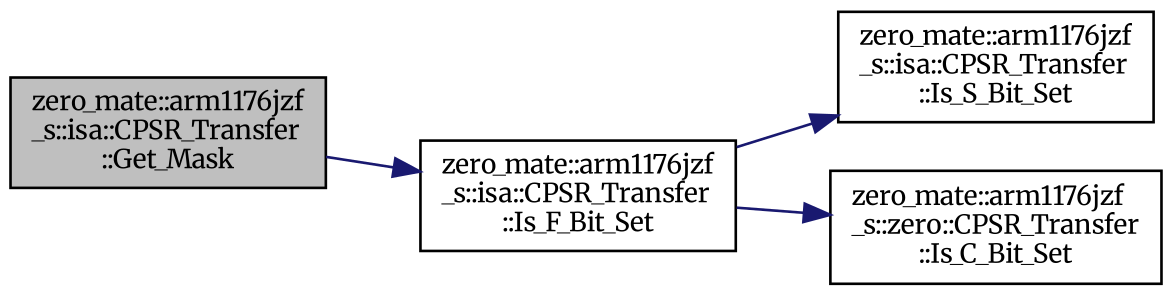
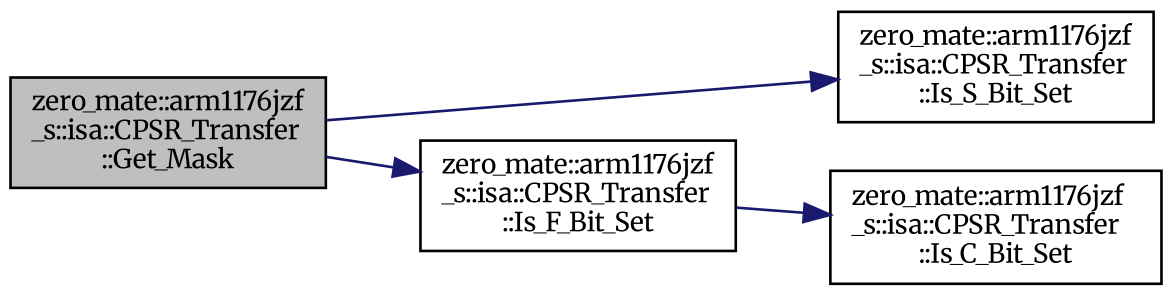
edge "zero_mate::arm1176jzf _s::isa::CPSR_Transfer ::Is_F_Bit_Set" -> "zero_mate::arm1176jzf _s::isa::CPSR_Transfer ::Is_S_Bit_Set": now "zero_mate::arm1176jzf _s::isa::CPSR_Transfer ::Get_Mask" -> "zero_mate::arm1176jzf _s::isa::CPSR_Transfer ::Is_S_Bit_Set"
node "zero_mate::arm1176jzf _s::zero::CPSR_Transfer ::Is_C_Bit_Set": label "zero_mate::arm1176jzf _s::zero::CPSR_Transfer ::Is_C_Bit_Set" -> "zero_mate::arm1176jzf _s::isa::CPSR_Transfer ::Is_C_Bit_Set"
